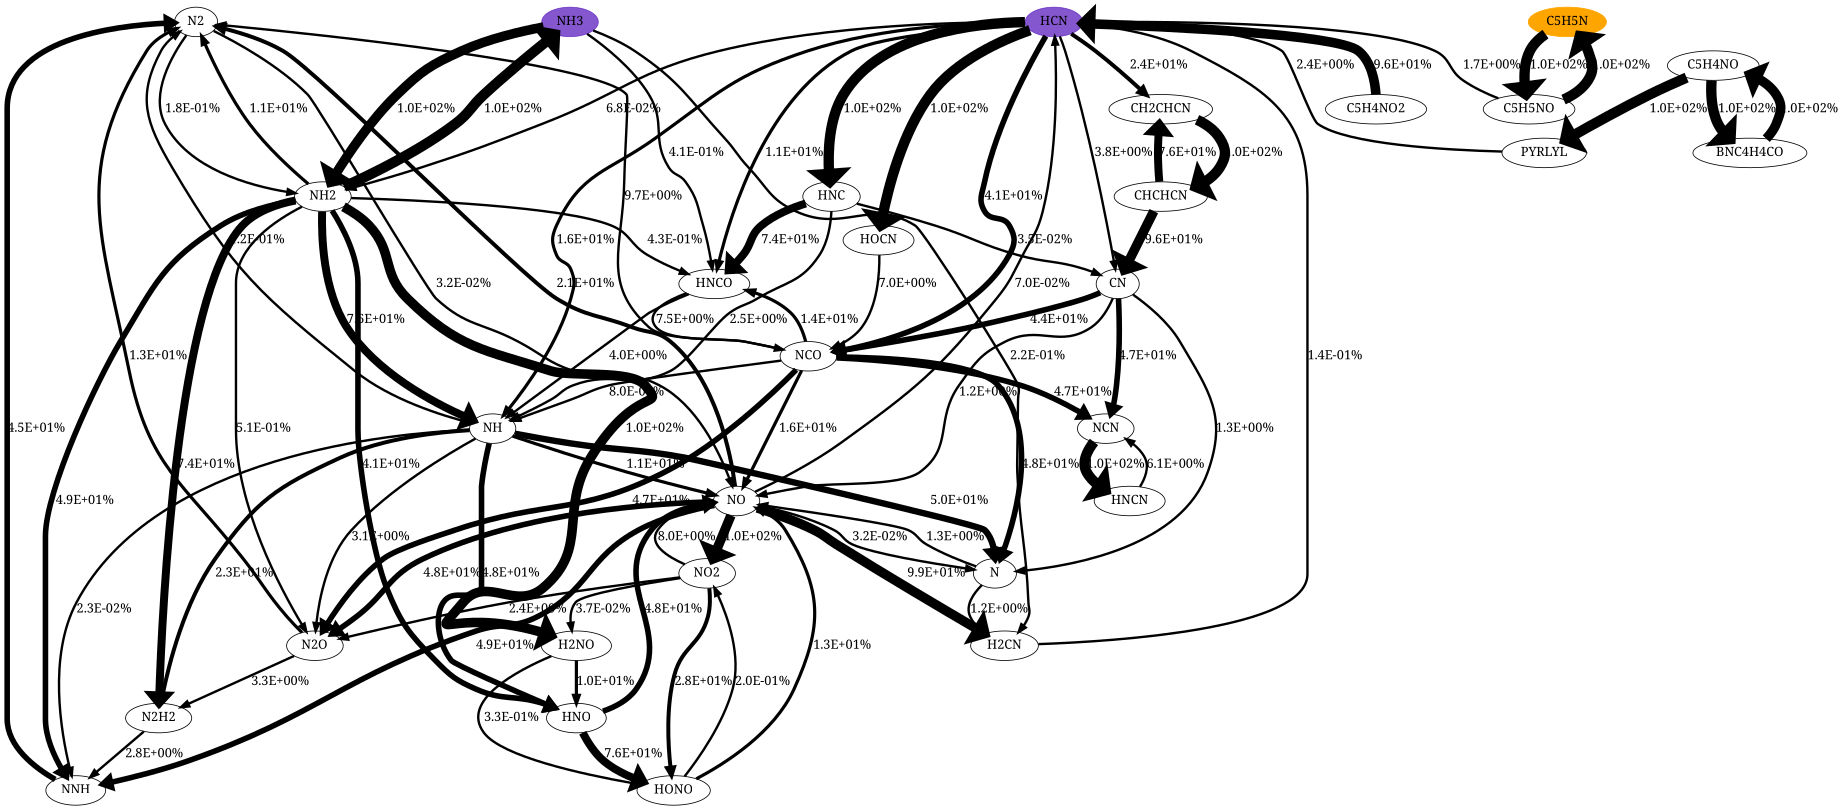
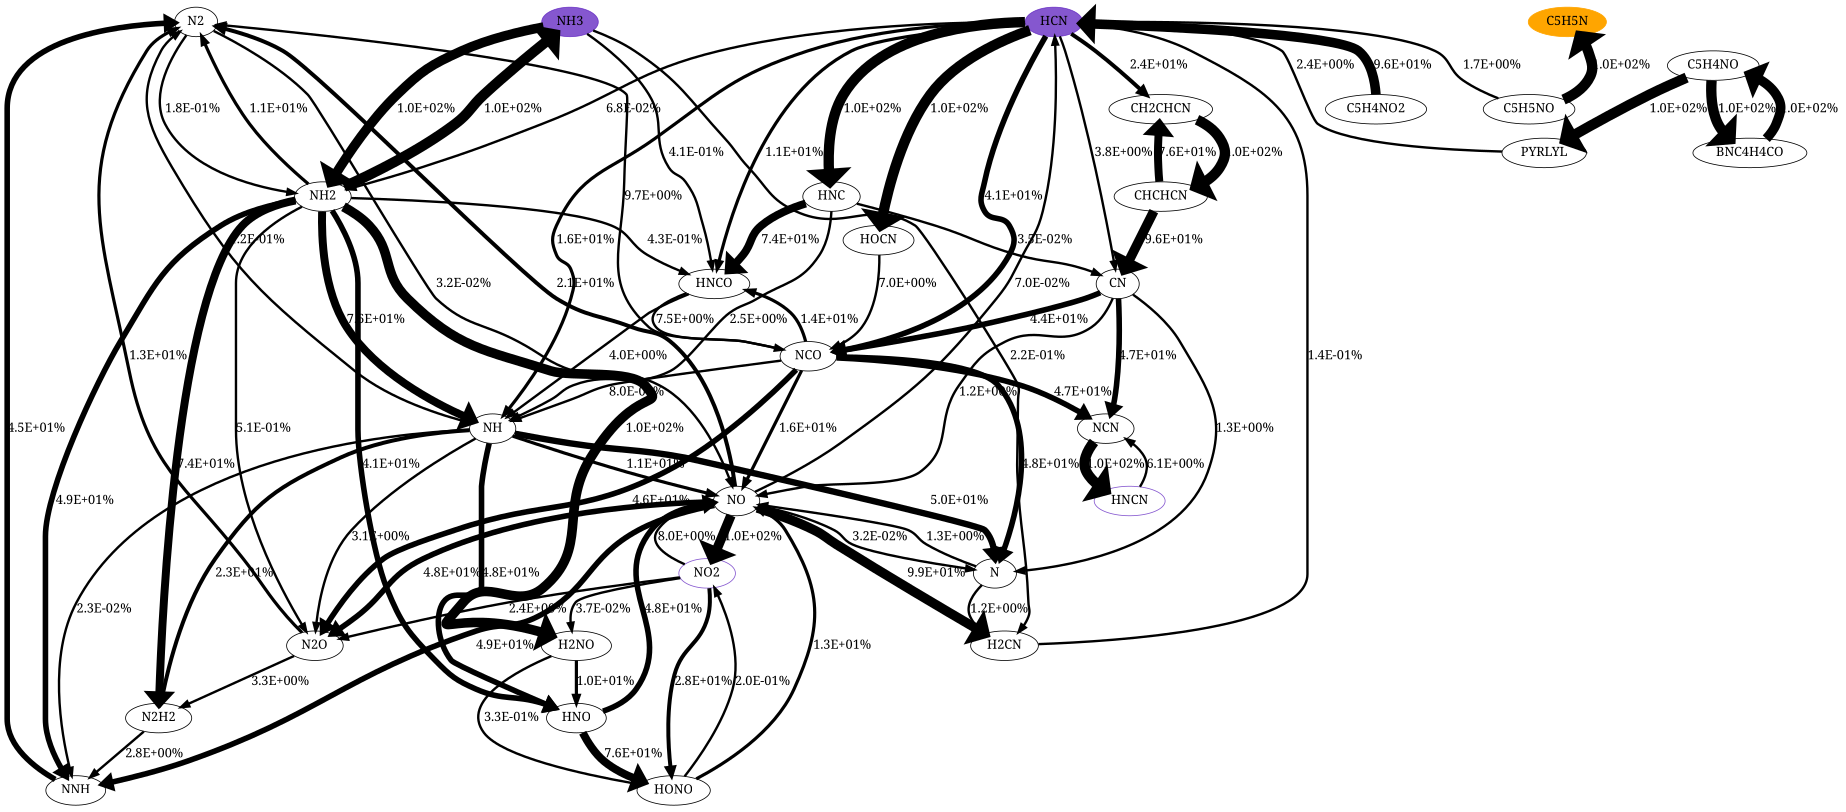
edge "C5H5N" -> "C5H5NO": removed, label "1.0E+02%"
edge "NCO" -> "N2O": label "4.7E+01%" -> "4.6E+01%"
node "HNCN": color black -> #500dbab1
node "NO2": color black -> #500dbab1
